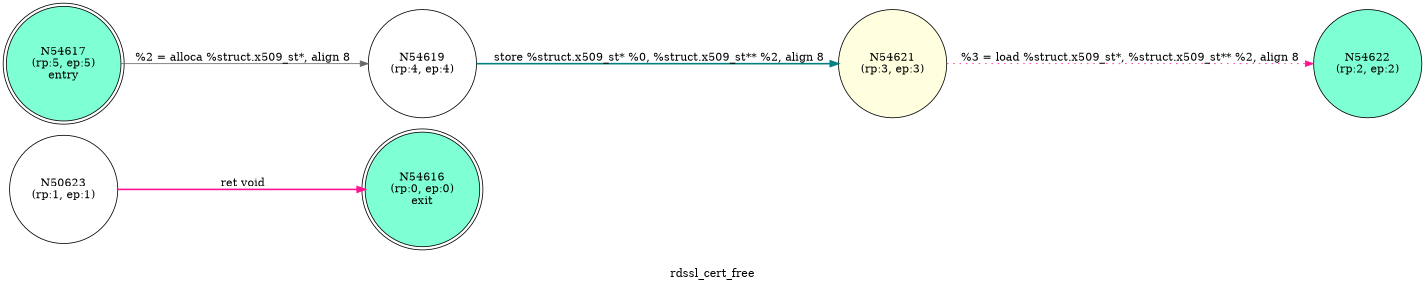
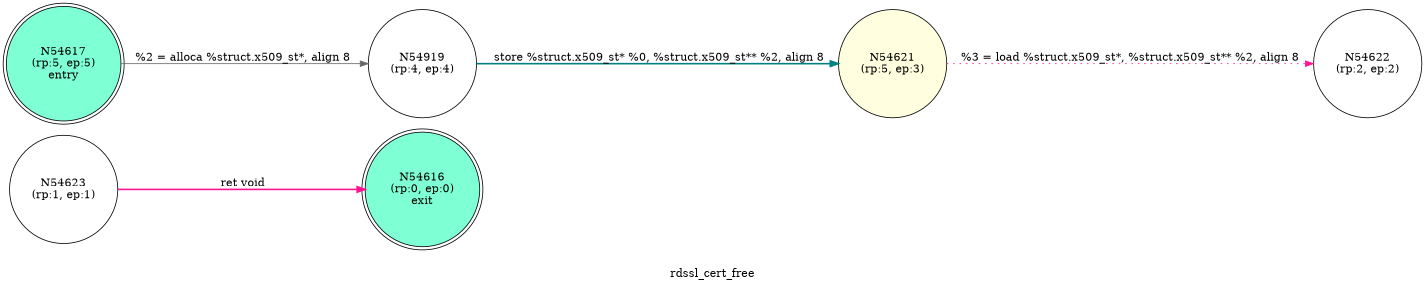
node "N54619 (rp:4, ep:4)": label "N54619 (rp:4, ep:4)" -> "N54919 (rp:4, ep:4)"
node "N54621 (rp:3, ep:3)": label "N54621 (rp:3, ep:3)" -> "N54621 (rp:5, ep:3)"
node "N54622 (rp:2, ep:2)": fillcolor aquamarine -> white
node "N50623 (rp:1, ep:1)": label "N50623 (rp:1, ep:1)" -> "N54623 (rp:1, ep:1)"
